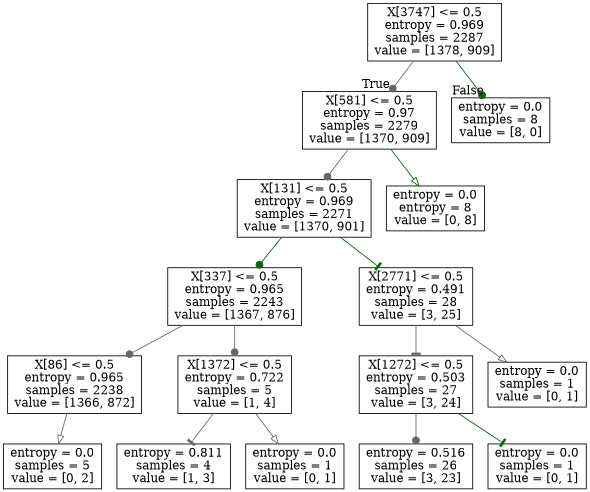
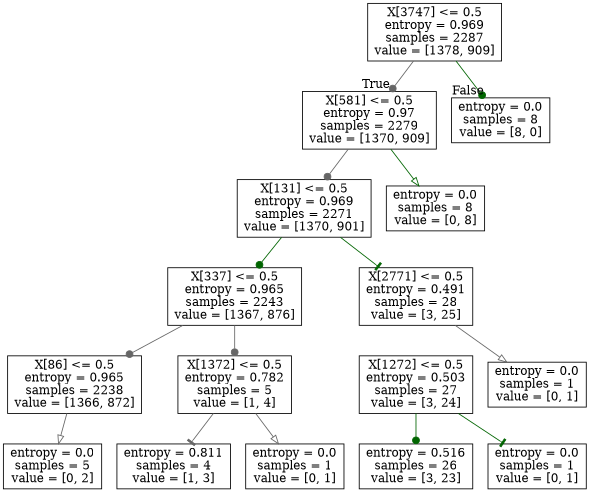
node "entropy = 0.0 entropy = 8 value = [0, 8]": label "entropy = 0.0 entropy = 8 value = [0, 8]" -> "entropy = 0.0 samples = 8 value = [0, 8]"
edge "X[2771] <= 0.5 entropy = 0.491 samples = 28 value = [3, 25]" -> "X[1272] <= 0.5 entropy = 0.503 samples = 27 value = [3, 24]": removed
node "X[1372] <= 0.5 entropy = 0.722 samples = 5 value = [1, 4]": label "X[1372] <= 0.5 entropy = 0.722 samples = 5 value = [1, 4]" -> "X[1372] <= 0.5 entropy = 0.782 samples = 5 value = [1, 4]"
edge "X[1272] <= 0.5 entropy = 0.503 samples = 27 value = [3, 24]" -> "entropy = 0.516 samples = 26 value = [3, 23]": color gray40 -> darkgreen
